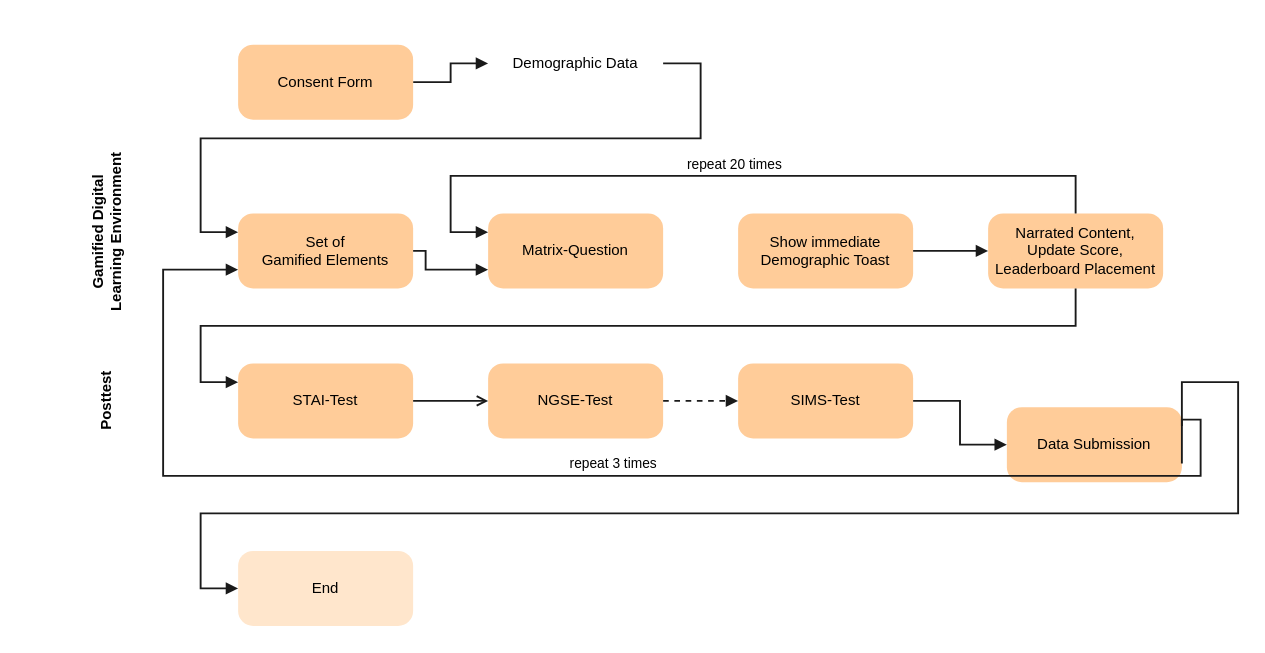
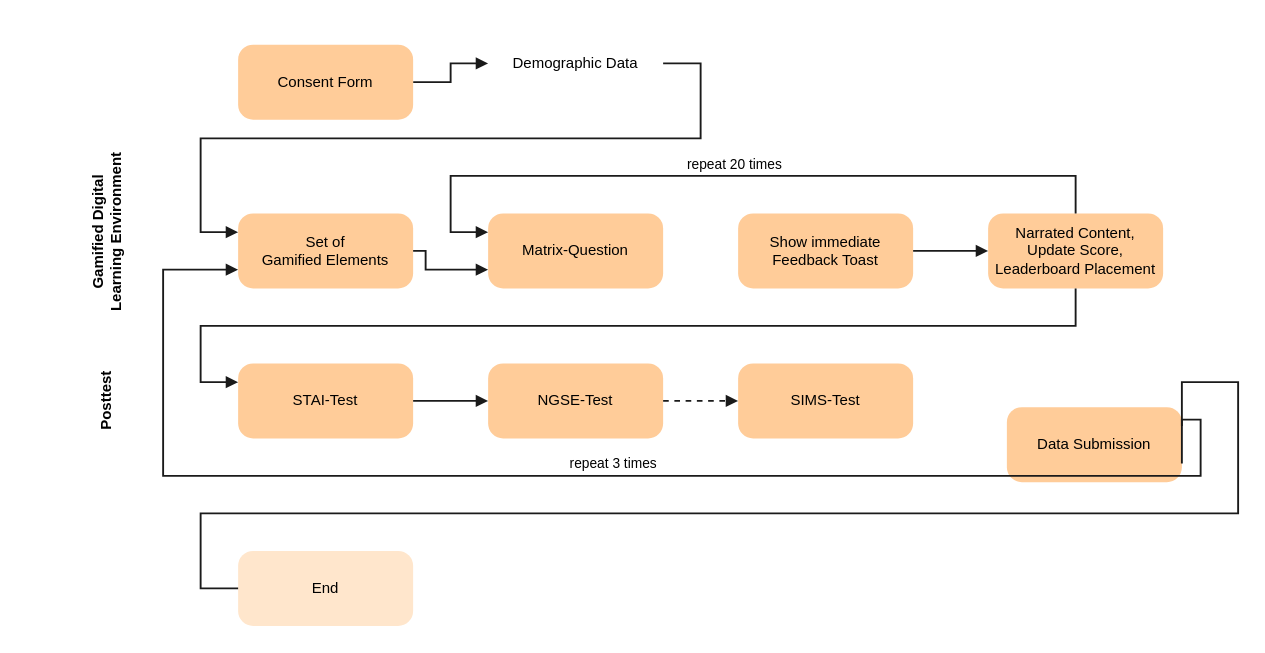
node "Show immediate Demographic Toast": label "Show immediate Demographic Toast" -> "Show immediate Feedback Toast"
edge "STAI-Test" -> "NGSE-Test": arrowhead open -> block
edge "SIMS-Test" -> "Data Submission": removed
edge "Data Submission" -> "End": arrowhead block -> none
